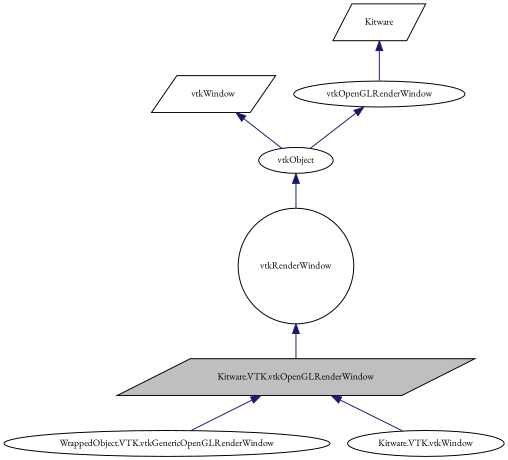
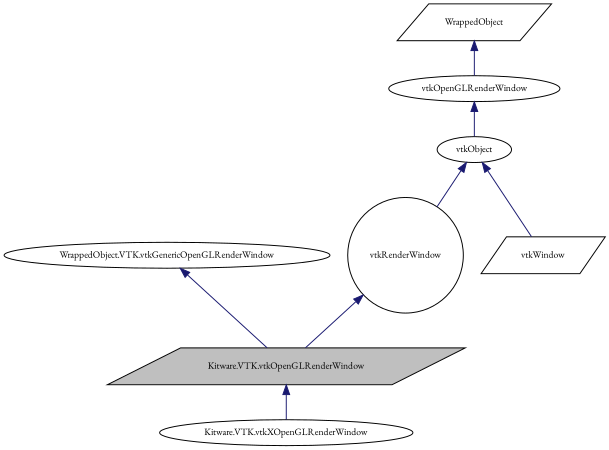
node "Kitware": label "Kitware" -> "WrappedObject"
edge "vtkObject" -> "vtkWindow": reversed
edge "WrappedObject.VTK.vtkGenericOpenGLRenderWindow" -> "Kitware.VTK.vtkOpenGLRenderWindow": reversed
node "Kitware.VTK.vtkWindow": label "Kitware.VTK.vtkWindow" -> "Kitware.VTK.vtkXOpenGLRenderWindow"
